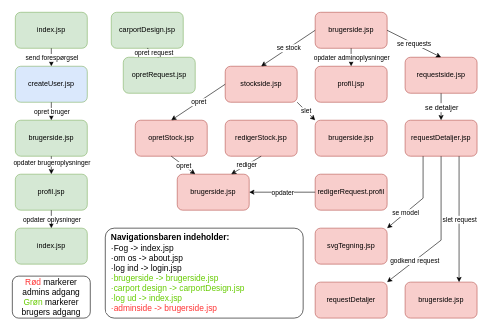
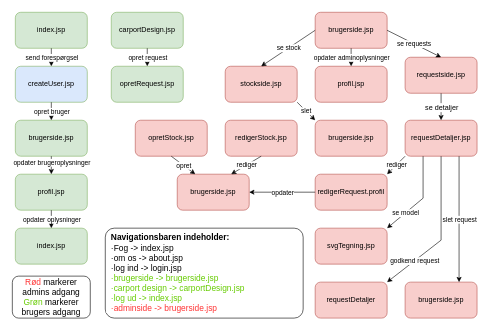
node "opretRequest.jsp": moved (159, 75) -> (147, 84)
edge "stockside.jsp" -> "opretStock.jsp": removed, label "opret"
edge "requestDetaljer.jsp" -> "redigerRequest.profil": added, label "rediger"
